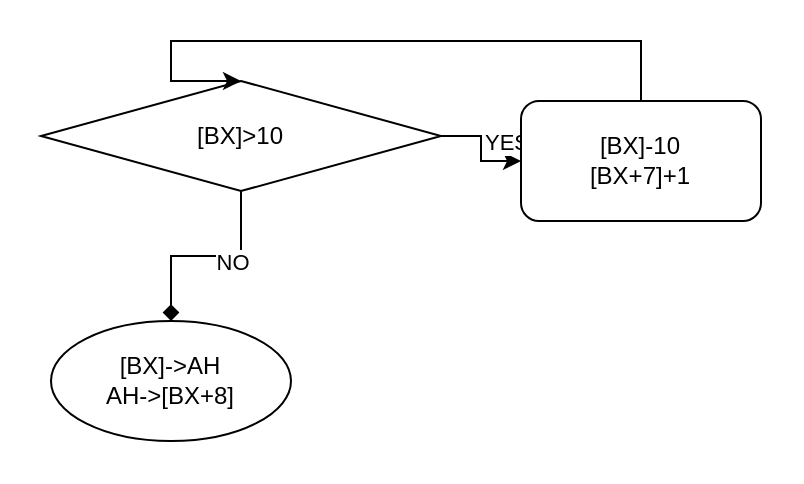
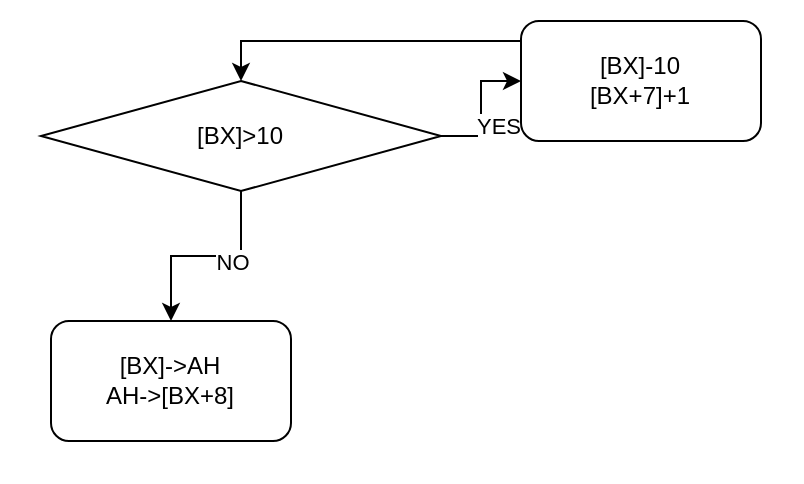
node "[BX]-10 [BX+7]+1": moved (641, 161) -> (641, 81)
edge "[BX]>10" -> "[BX]->AH AH->[BX+8]": arrowhead diamond -> classic
node "[BX]->AH AH->[BX+8]": shape ellipse -> rounded rectangle
